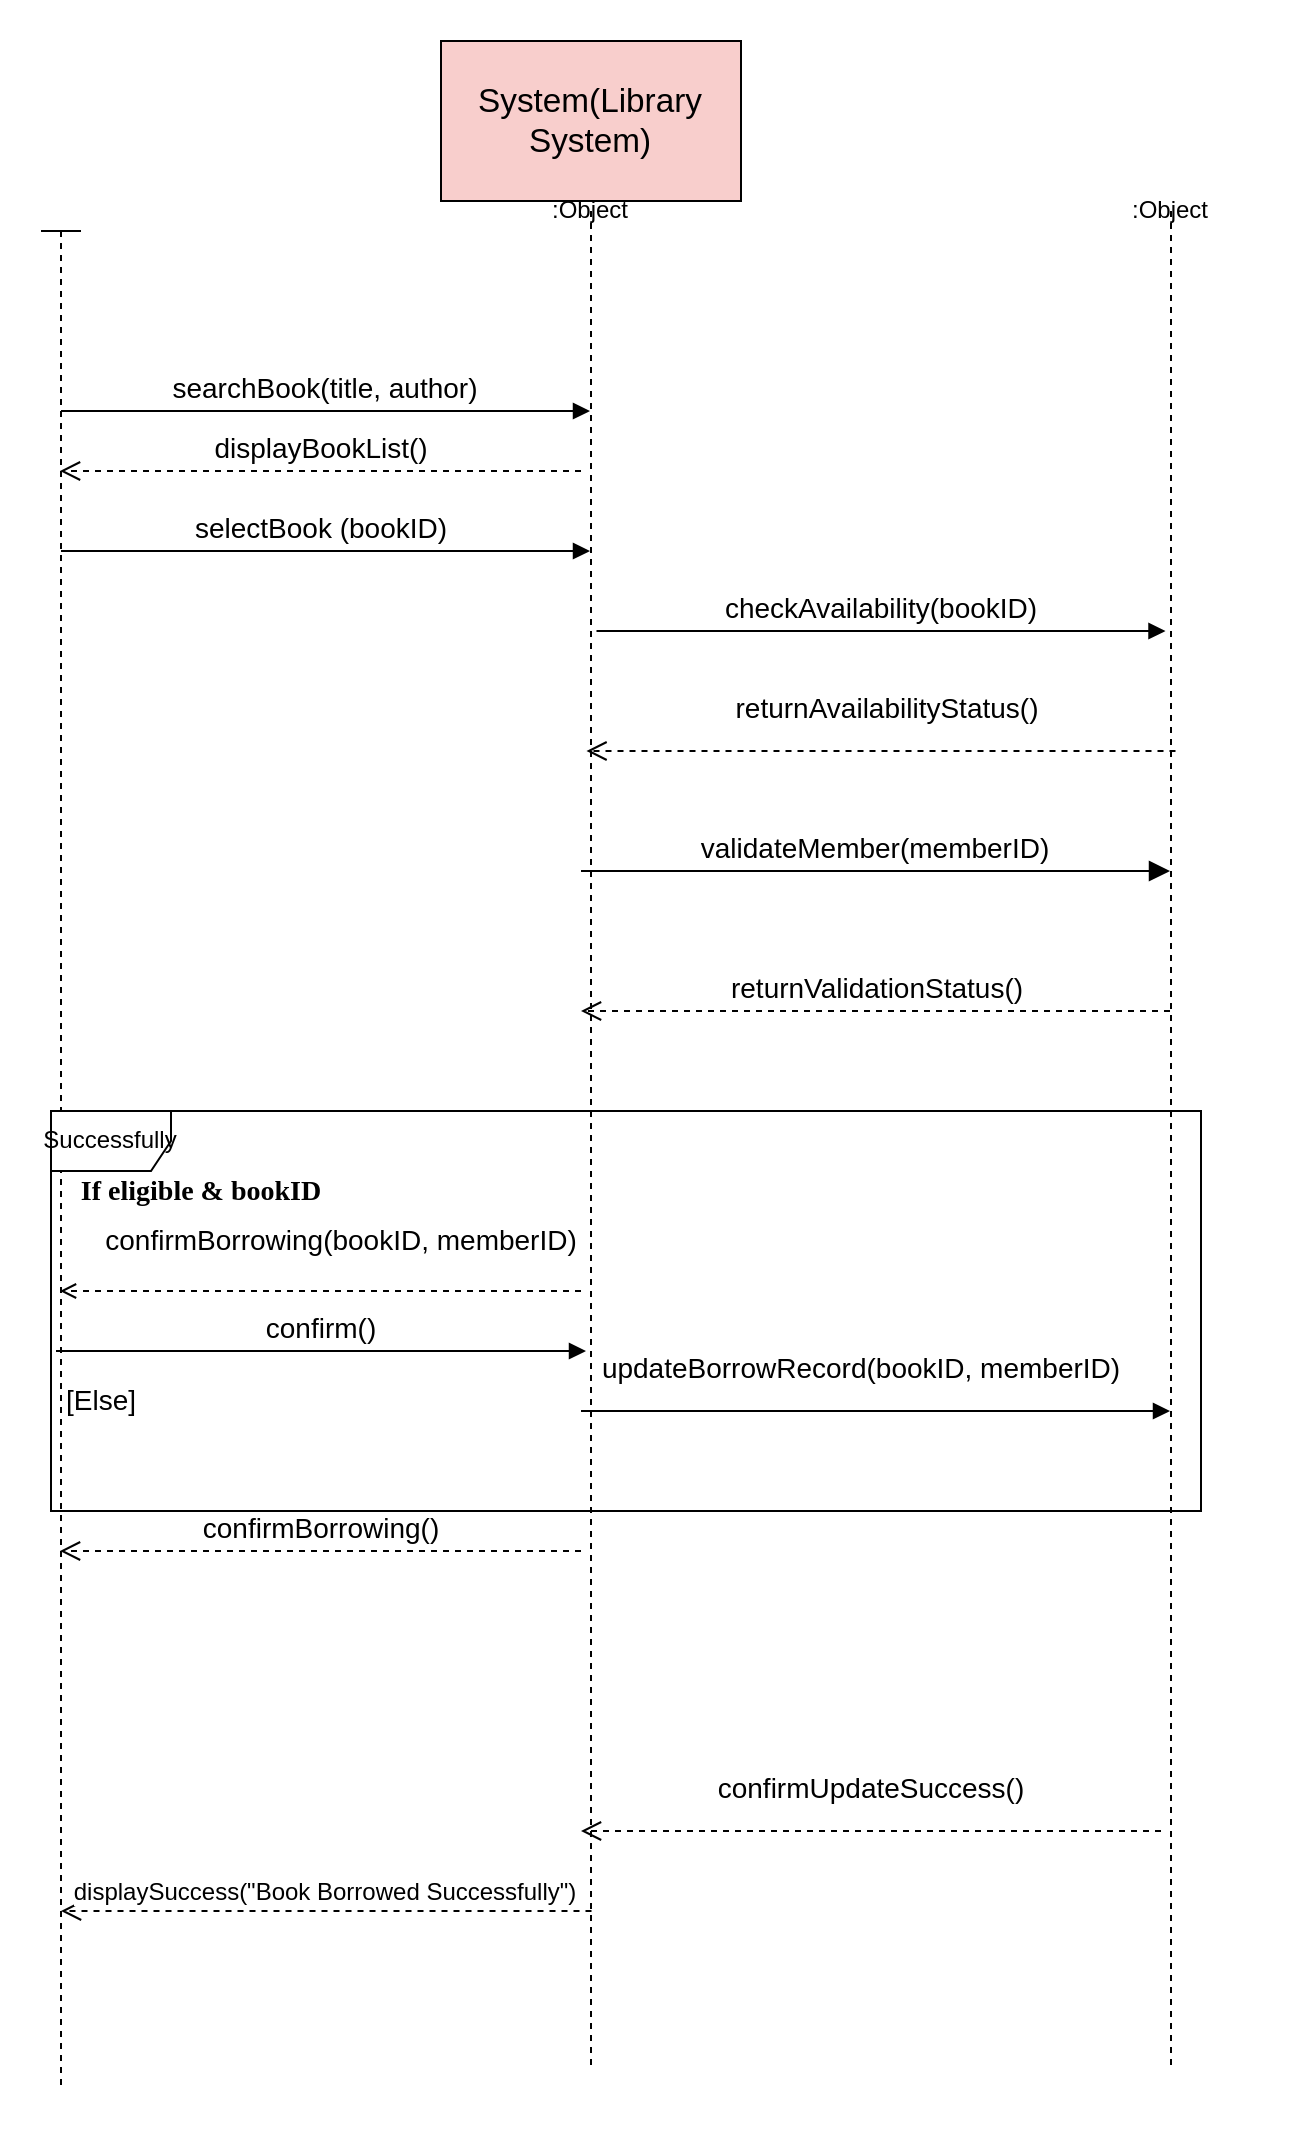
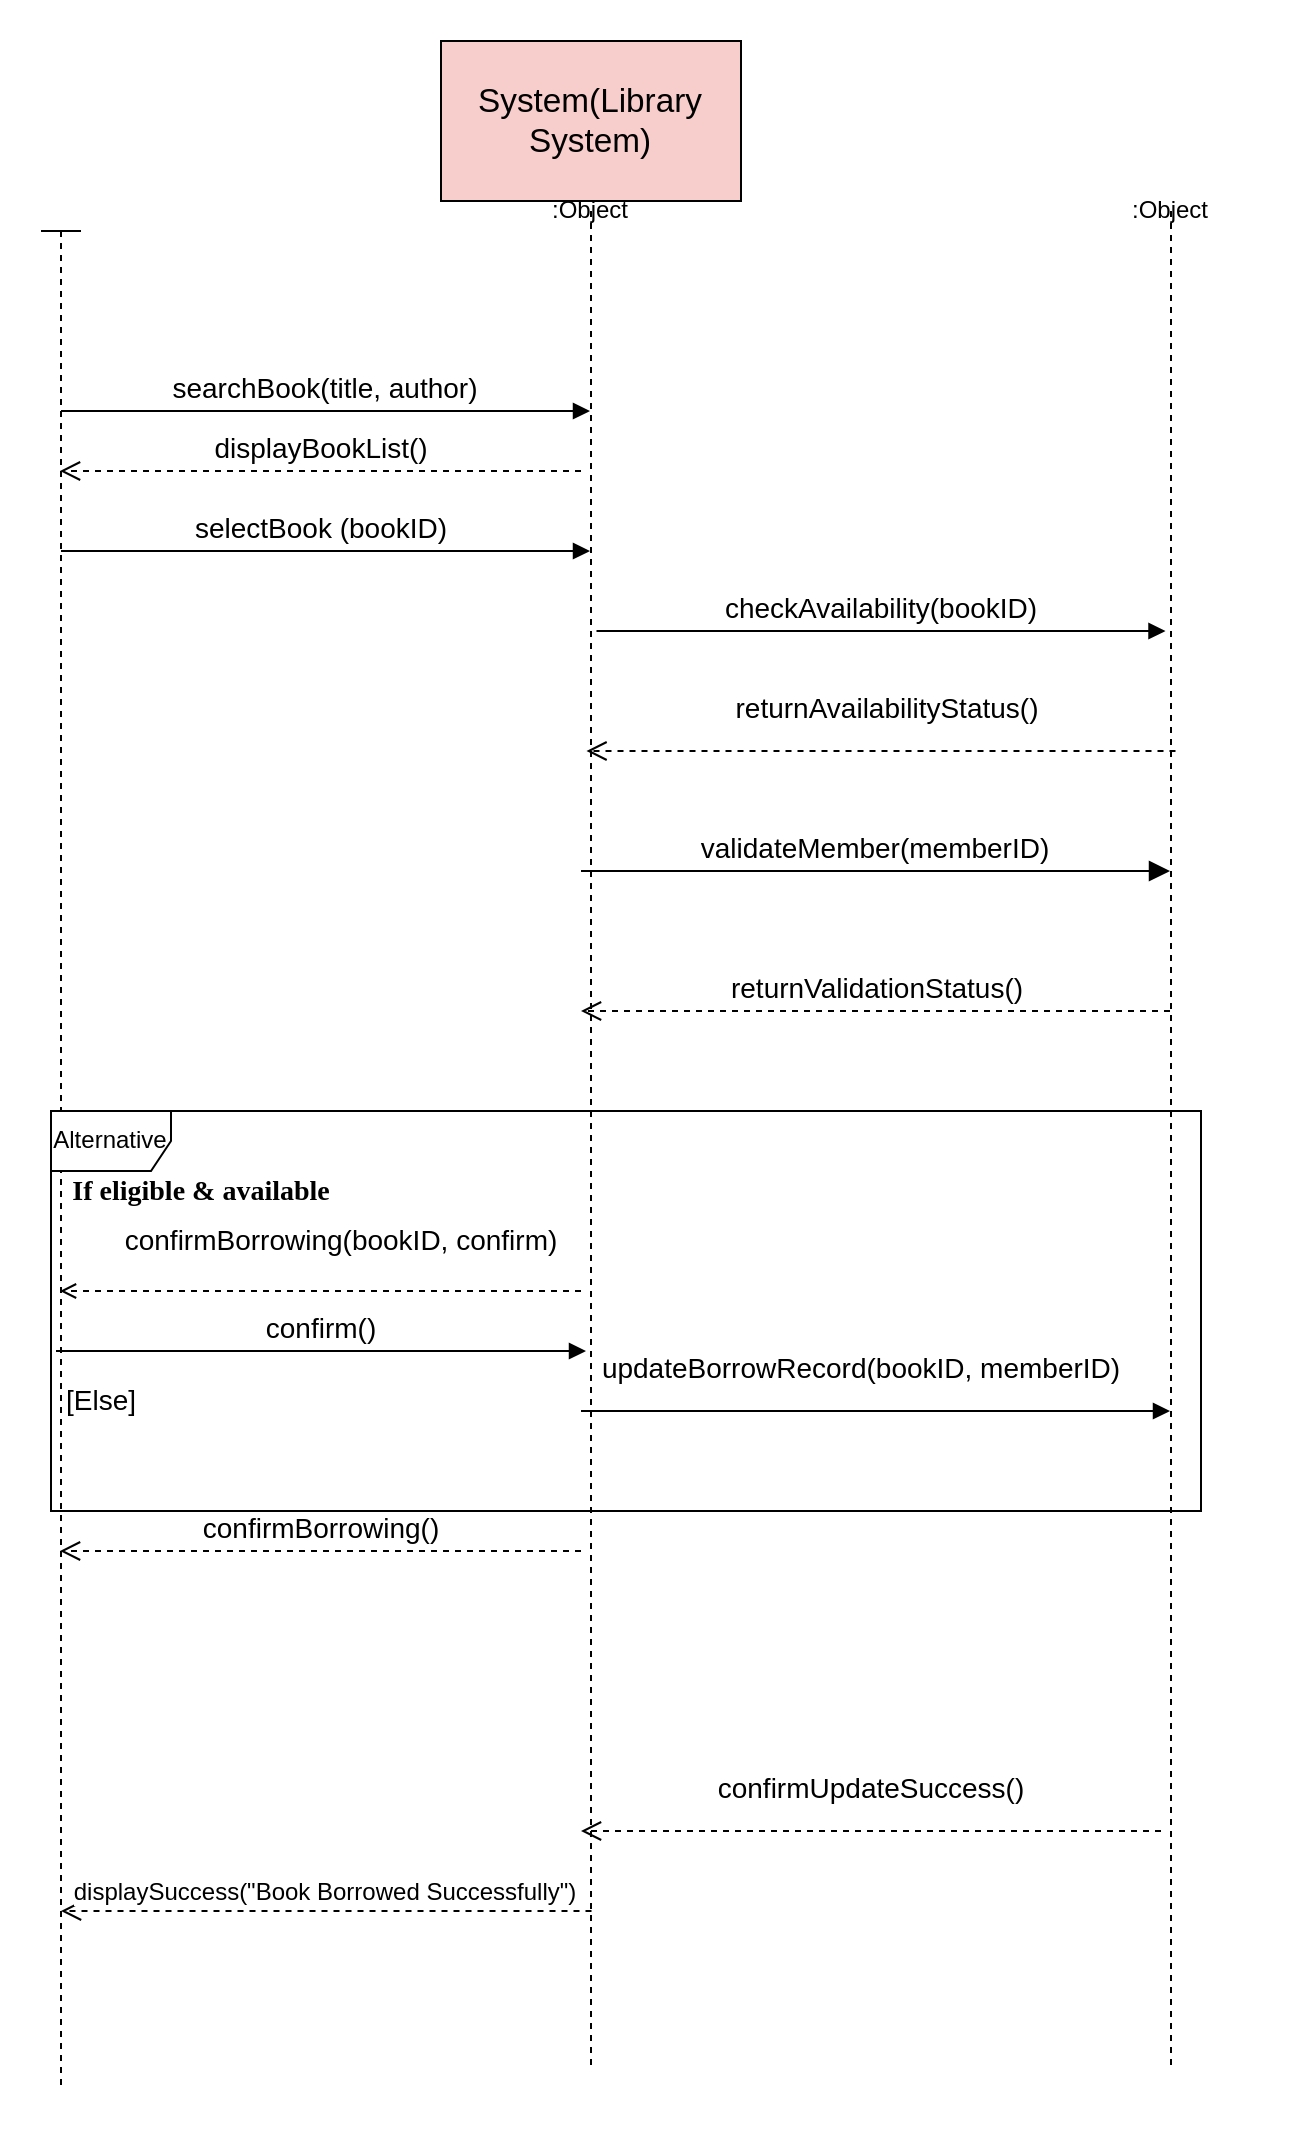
node "Successfully": label "Successfully" -> "Alternative"
node "If eligible & bookID": label "If eligible & bookID" -> "If eligible & available"
node "confirmBorrowing(bookID, memberID)": label "confirmBorrowing(bookID, memberID)" -> "confirmBorrowing(bookID, confirm)"
